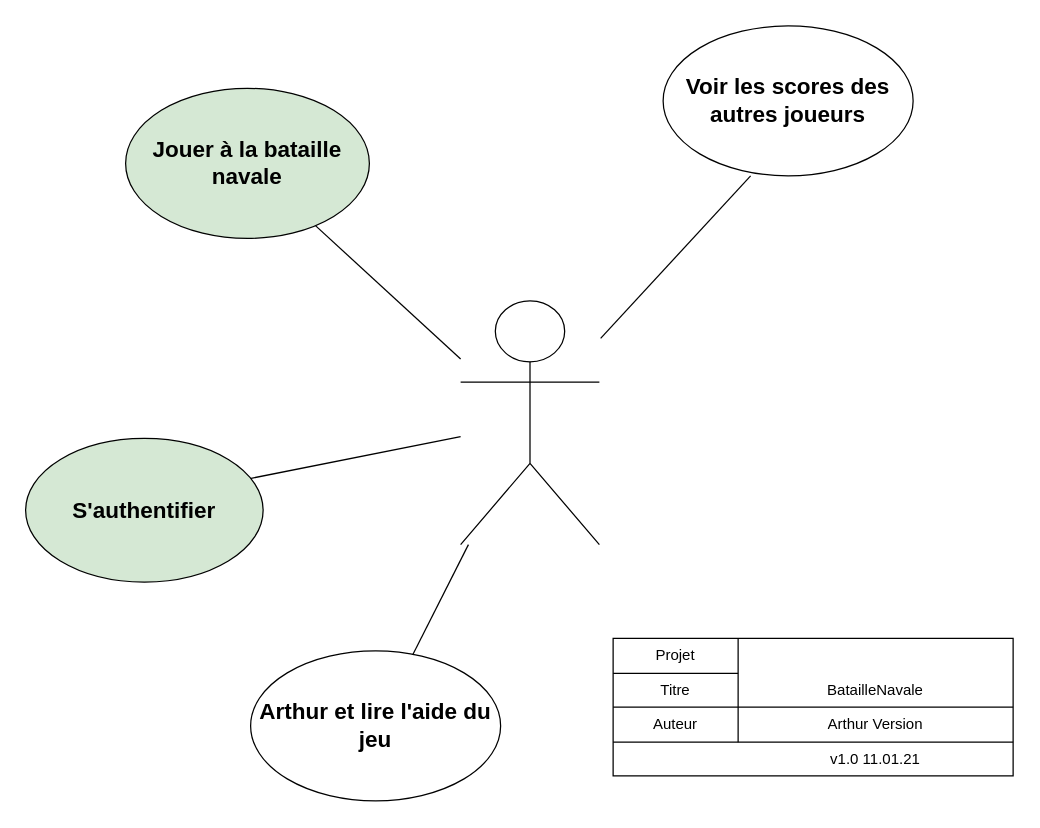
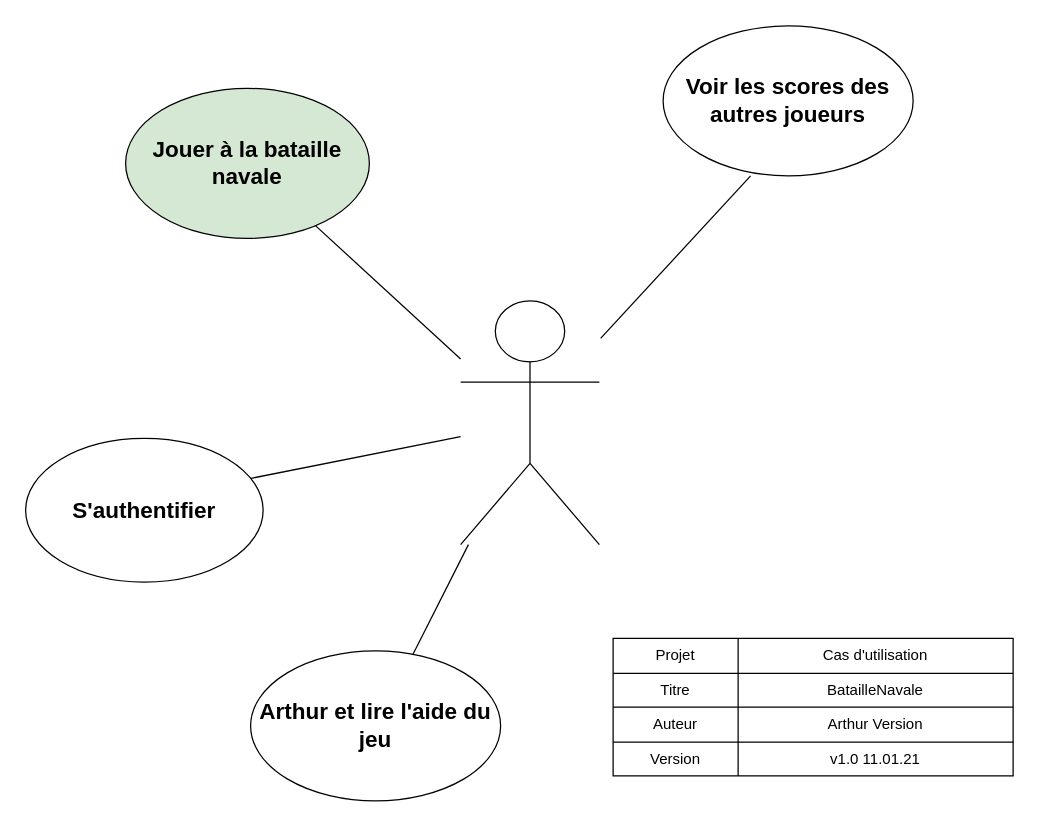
node "S'authentifier": fillcolor #d5e8d4 -> #ffffff
node "Cas d'utilisation": added
node "Version": added
